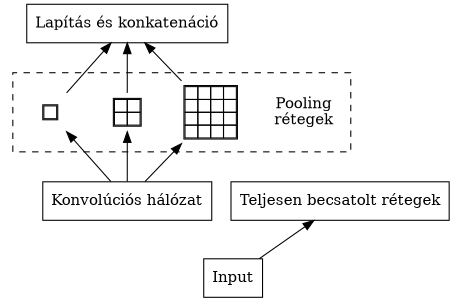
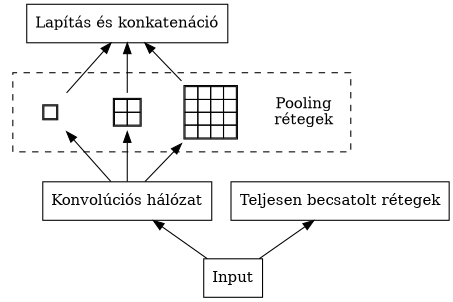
edge "Input" -> "Konvolúciós hálózat": added
